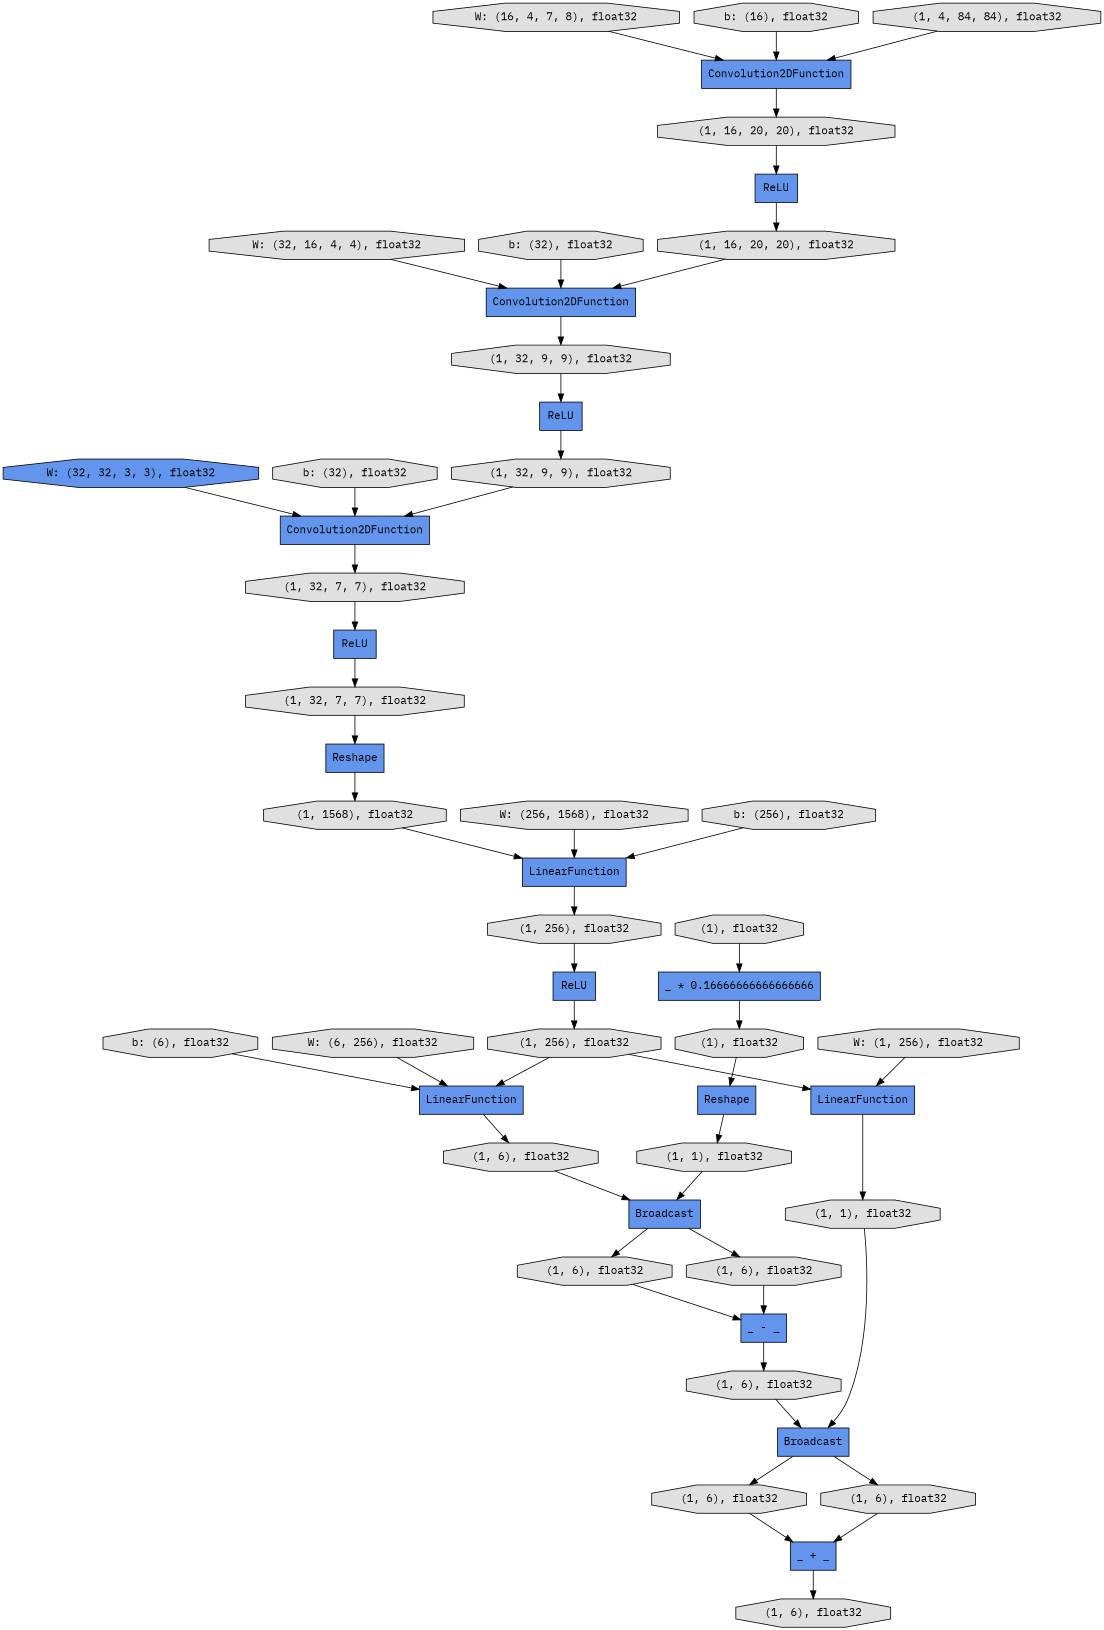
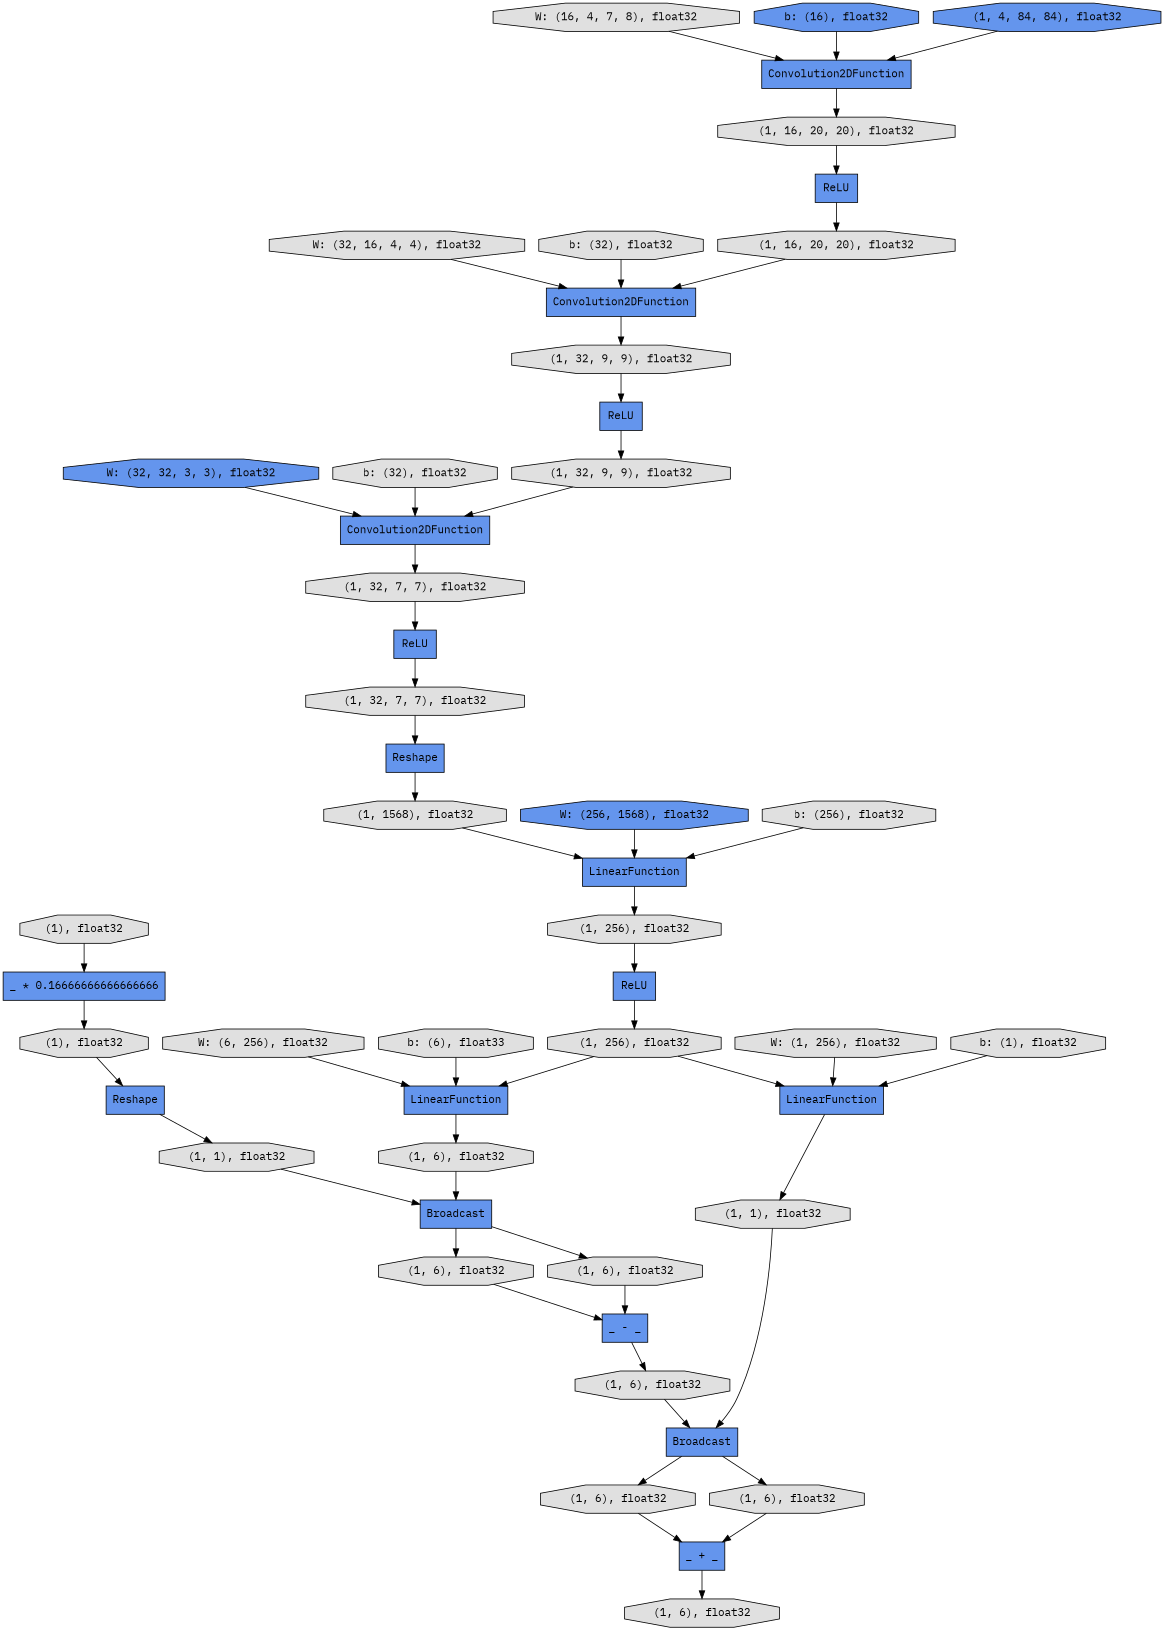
node "b: (16), float32": fillcolor #e0e0e0 -> #6495ed
node "(1, 4, 84, 84), float32": fillcolor #e0e0e0 -> #6495ed
node "W: (256, 1568), float32": fillcolor #e0e0e0 -> #6495ed
node "b: (6), float32": label "b: (6), float32" -> "b: (6), float33"
node "b: (1), float32": added
